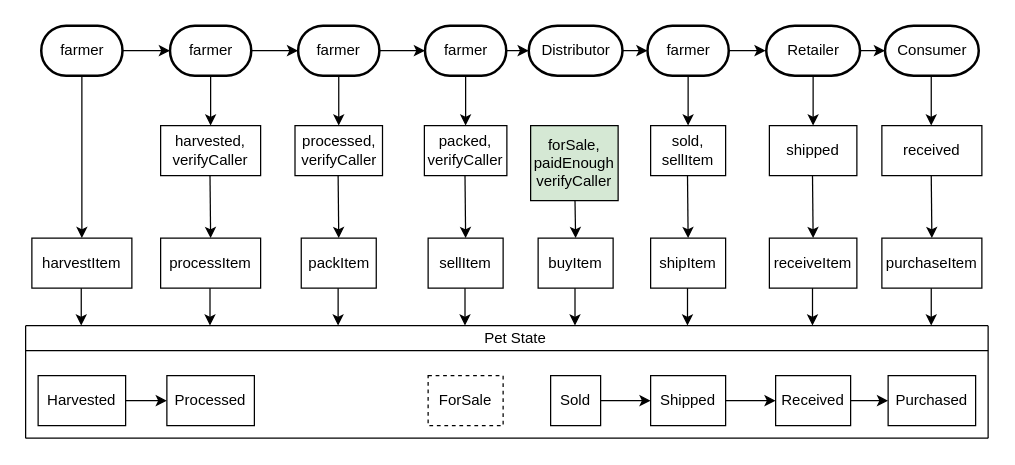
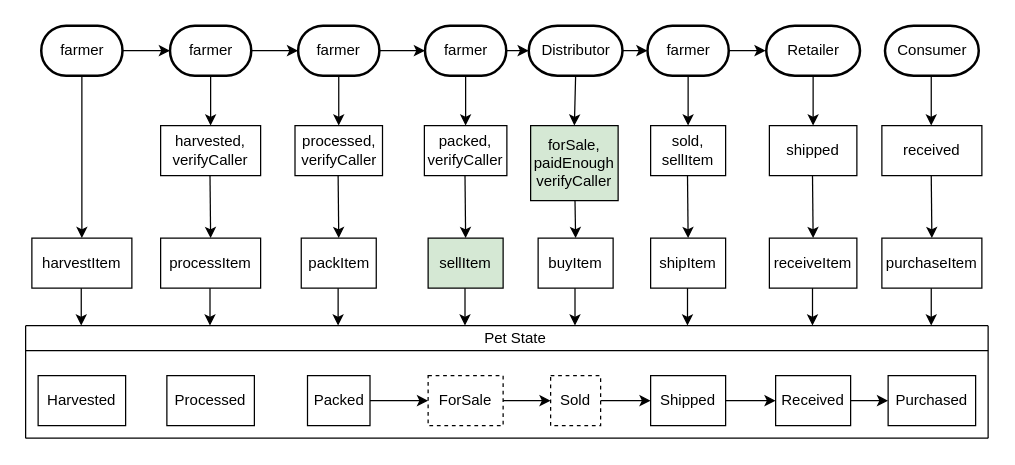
edge "Retailer" -> "Consumer": removed
edge "Distributor" -> "forSale, paidEnough verifyCaller": added
node "sellItem": fillcolor #ffffff -> #d5e8d4
edge "Harvested" -> "Processed": removed
node "Packed": added
edge "Packed" -> "ForSale": added
edge "ForSale" -> "Sold": added
node "Sold": style solid -> dashed
